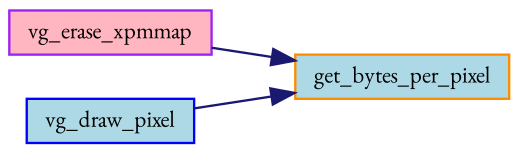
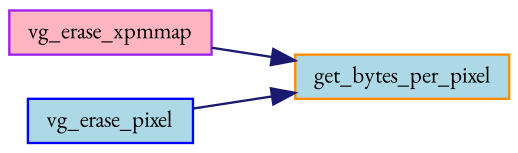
node "vg_draw_pixel": label "vg_draw_pixel" -> "vg_erase_pixel"
